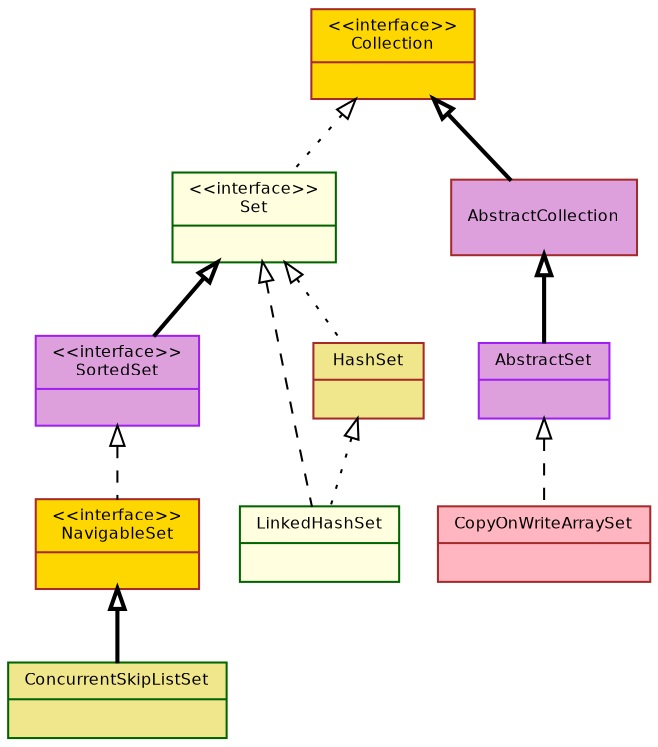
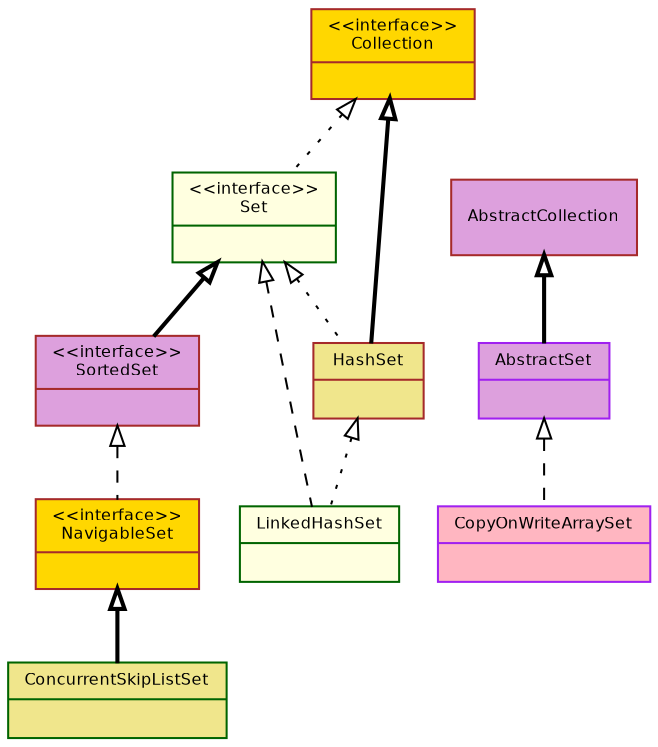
edge "AbstractCollection" -> "Collection": now "HashSet" -> "Collection"
node "SortedSet": color purple -> brown
node "CopyOnWriteArraySet": color brown -> purple
